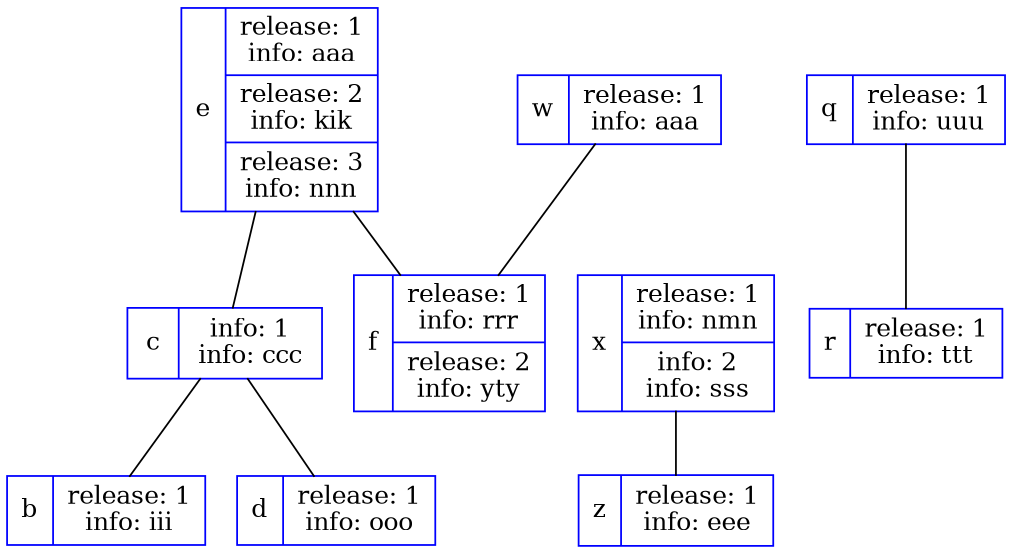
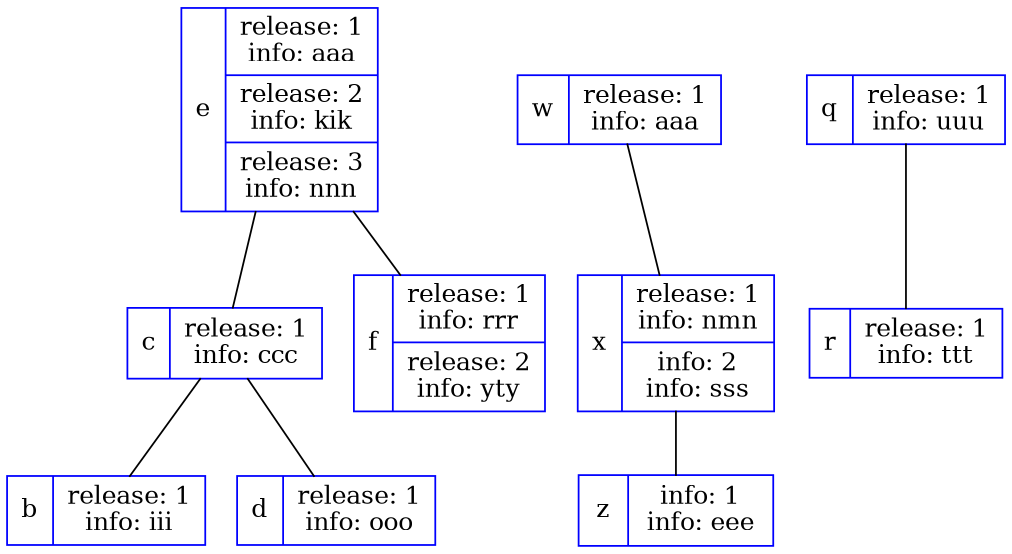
edge "w" -- "f": now "w" -- "x"
node "c": text "info: 1" -> "release: 1"
node "z": text "release: 1" -> "info: 1"
